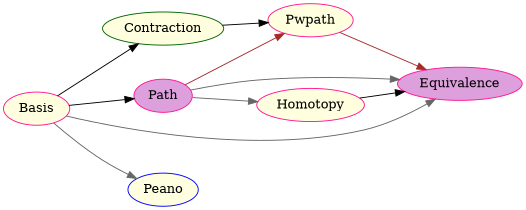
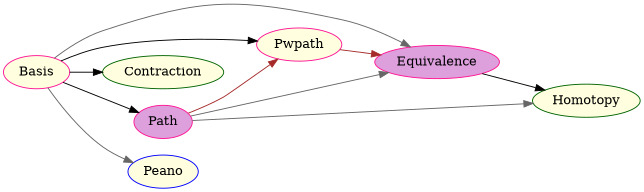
edge "Contraction" -> "Pwpath": now "Basis" -> "Pwpath"
edge "Homotopy" -> "Equivalence": reversed
node "Homotopy": color deeppink -> darkgreen
